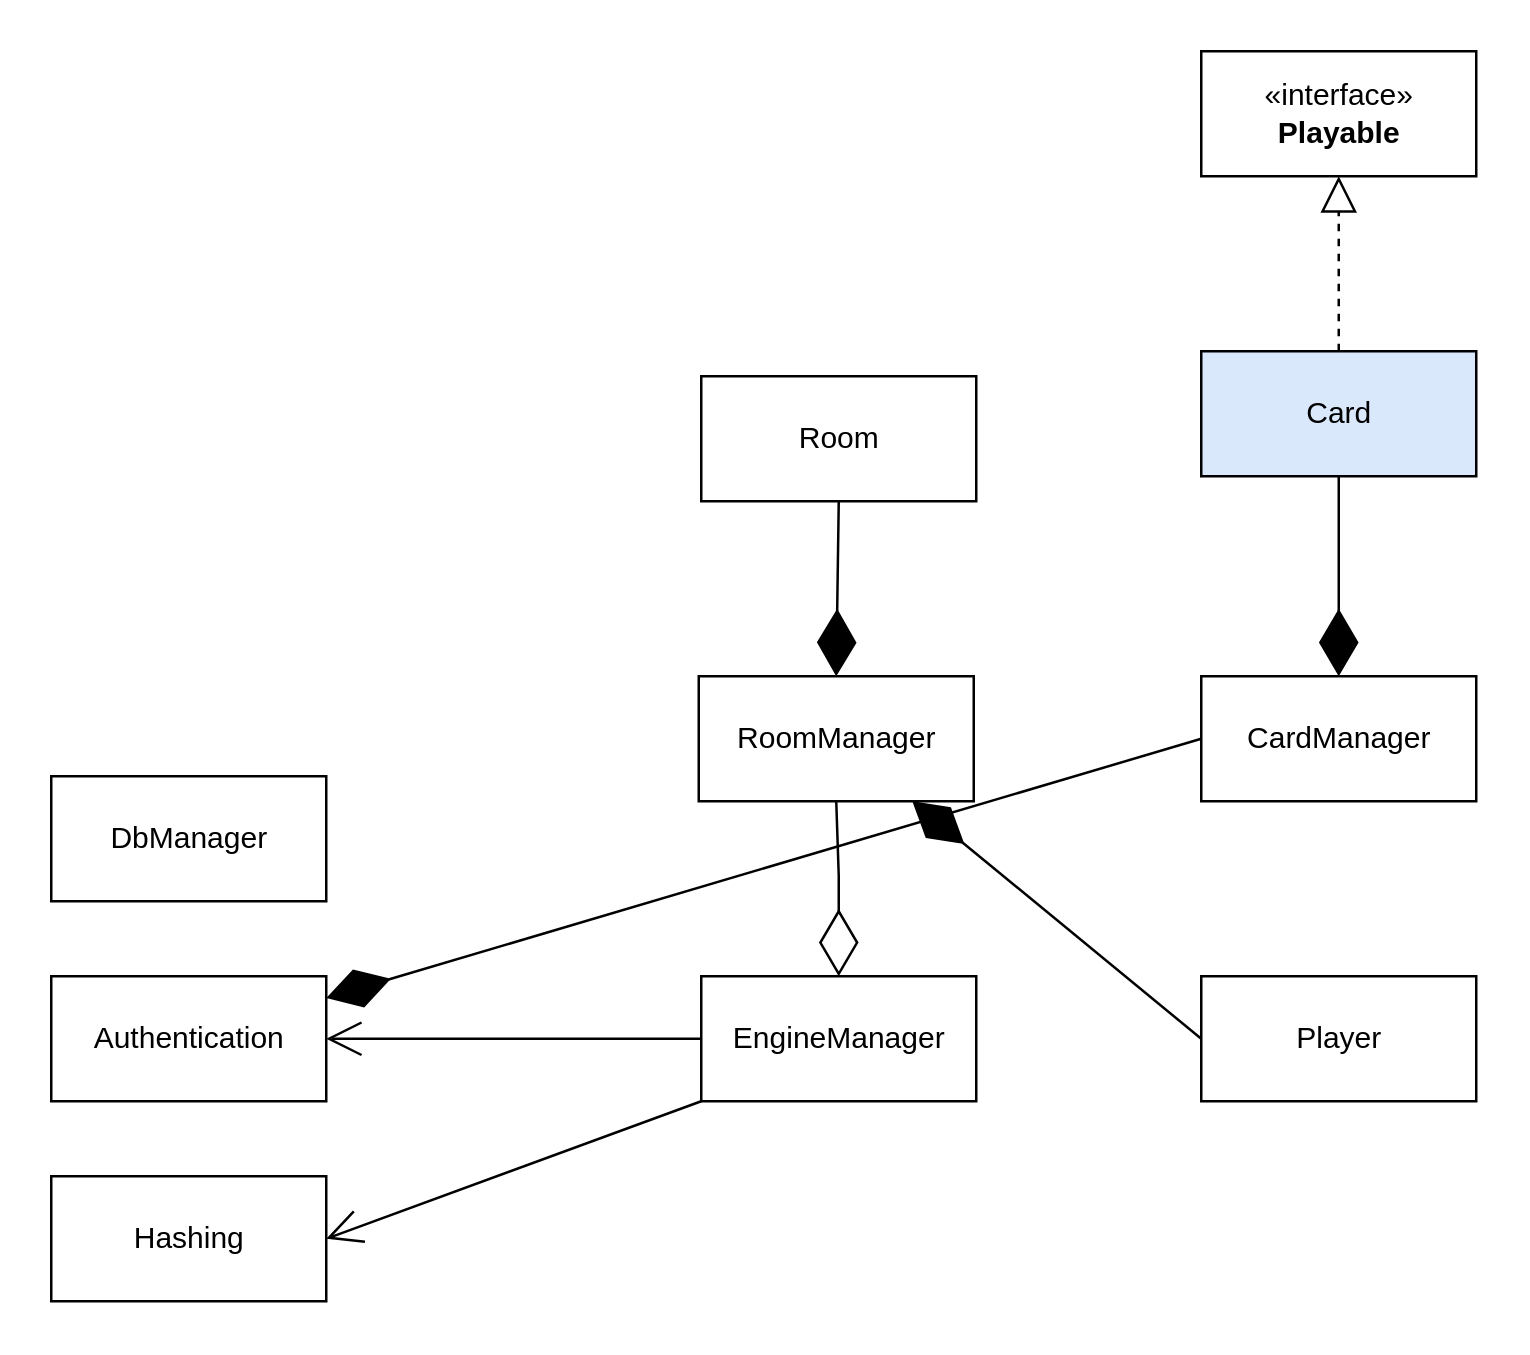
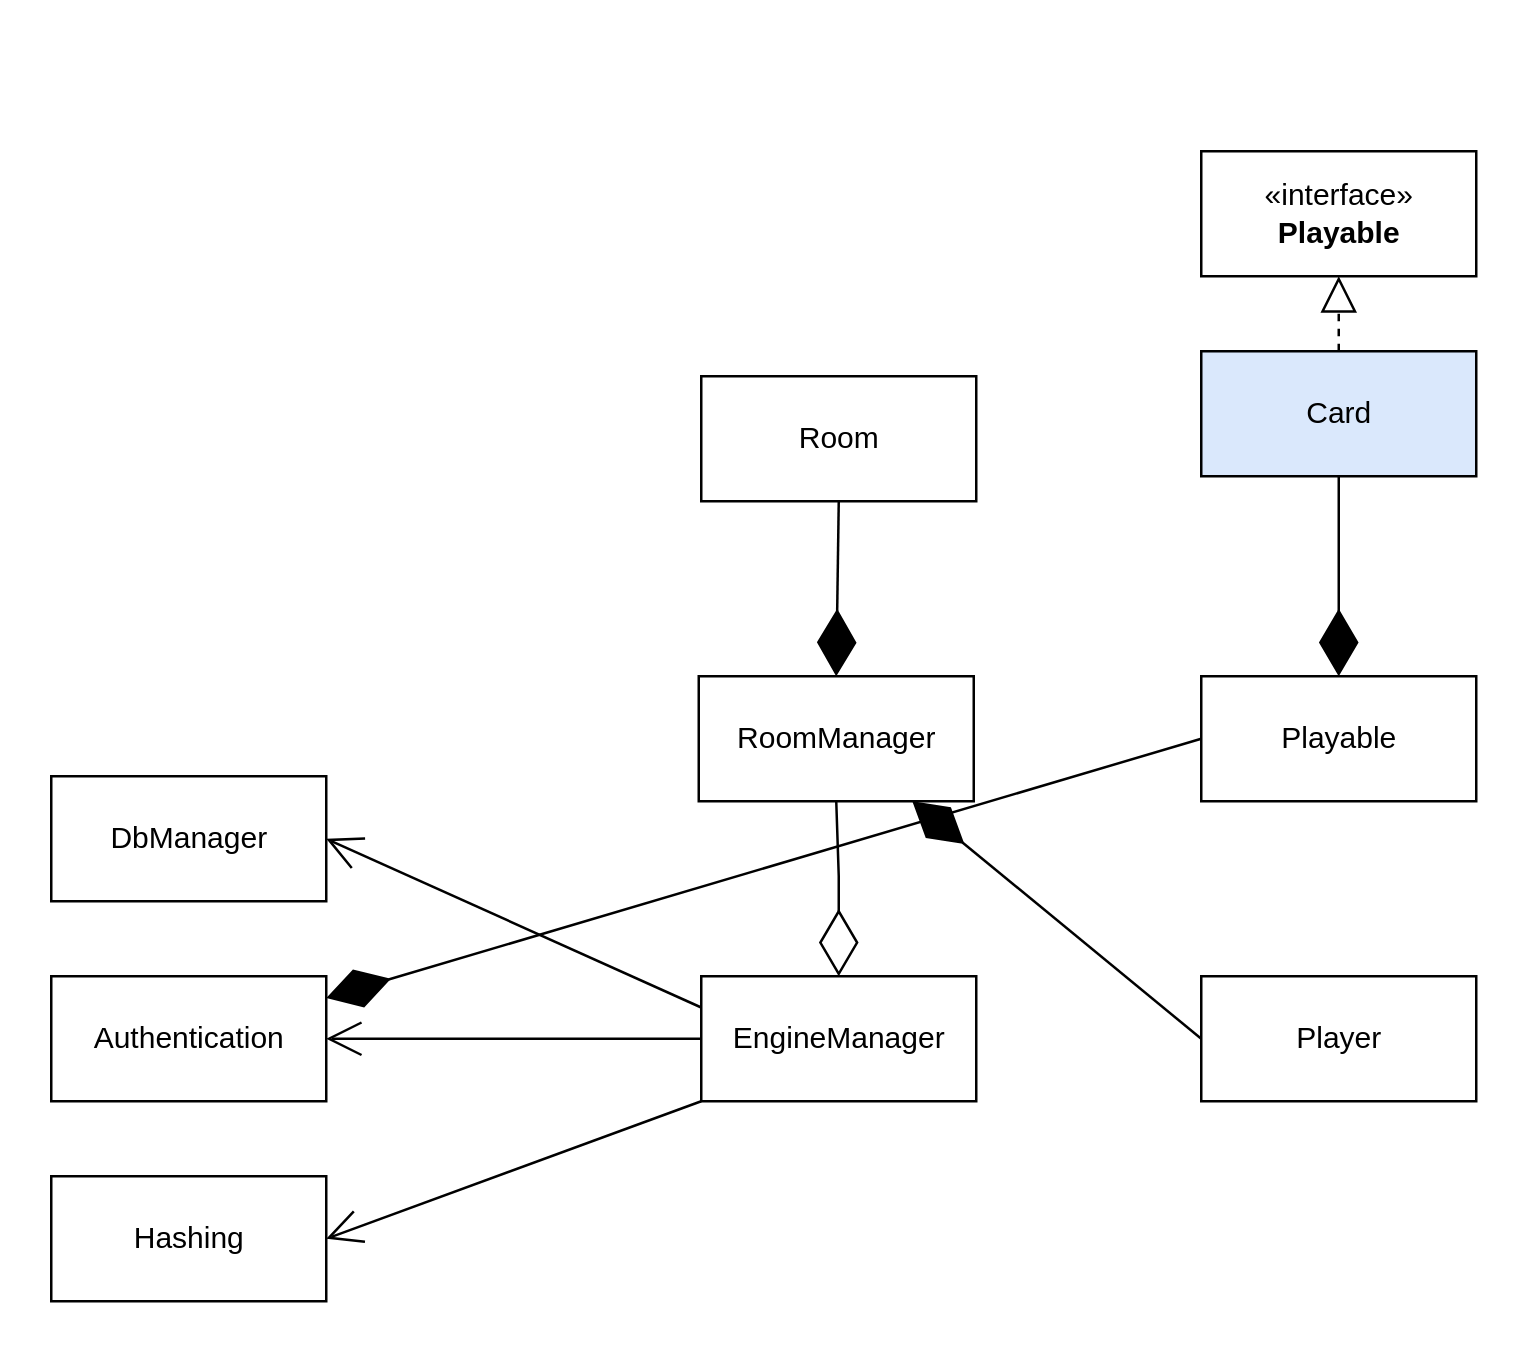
node "«interface» Playable": moved (1339, 114) -> (1339, 214)
node "CardManager": label "CardManager" -> "Playable"
edge "EngineManager" -> "DbManager": added
